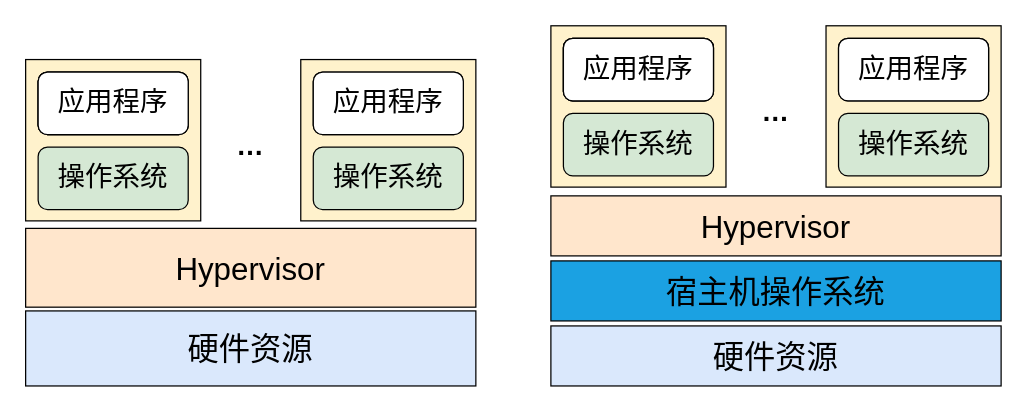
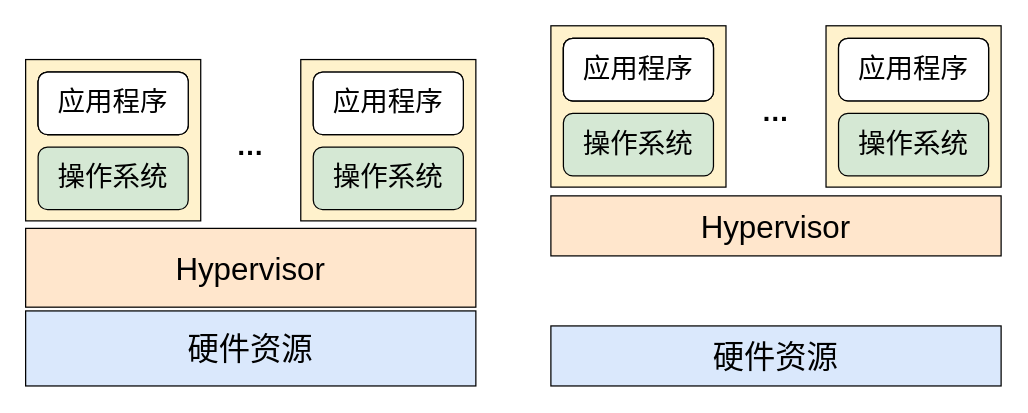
node "宿主机操作系统": removed
